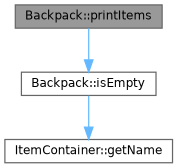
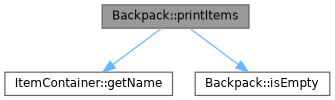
edge "Backpack::isEmpty" -> "ItemContainer::getName": now "Backpack::printItems" -> "ItemContainer::getName"
